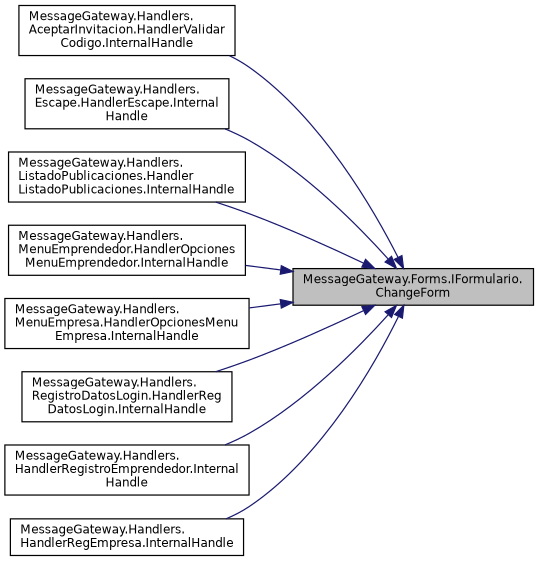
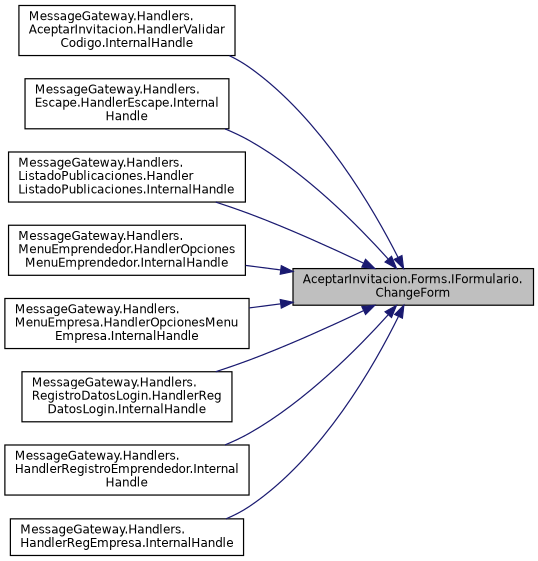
node "MessageGateway.Forms.IFormulario. ChangeForm": label "MessageGateway.Forms.IFormulario. ChangeForm" -> "AceptarInvitacion.Forms.IFormulario. ChangeForm"
